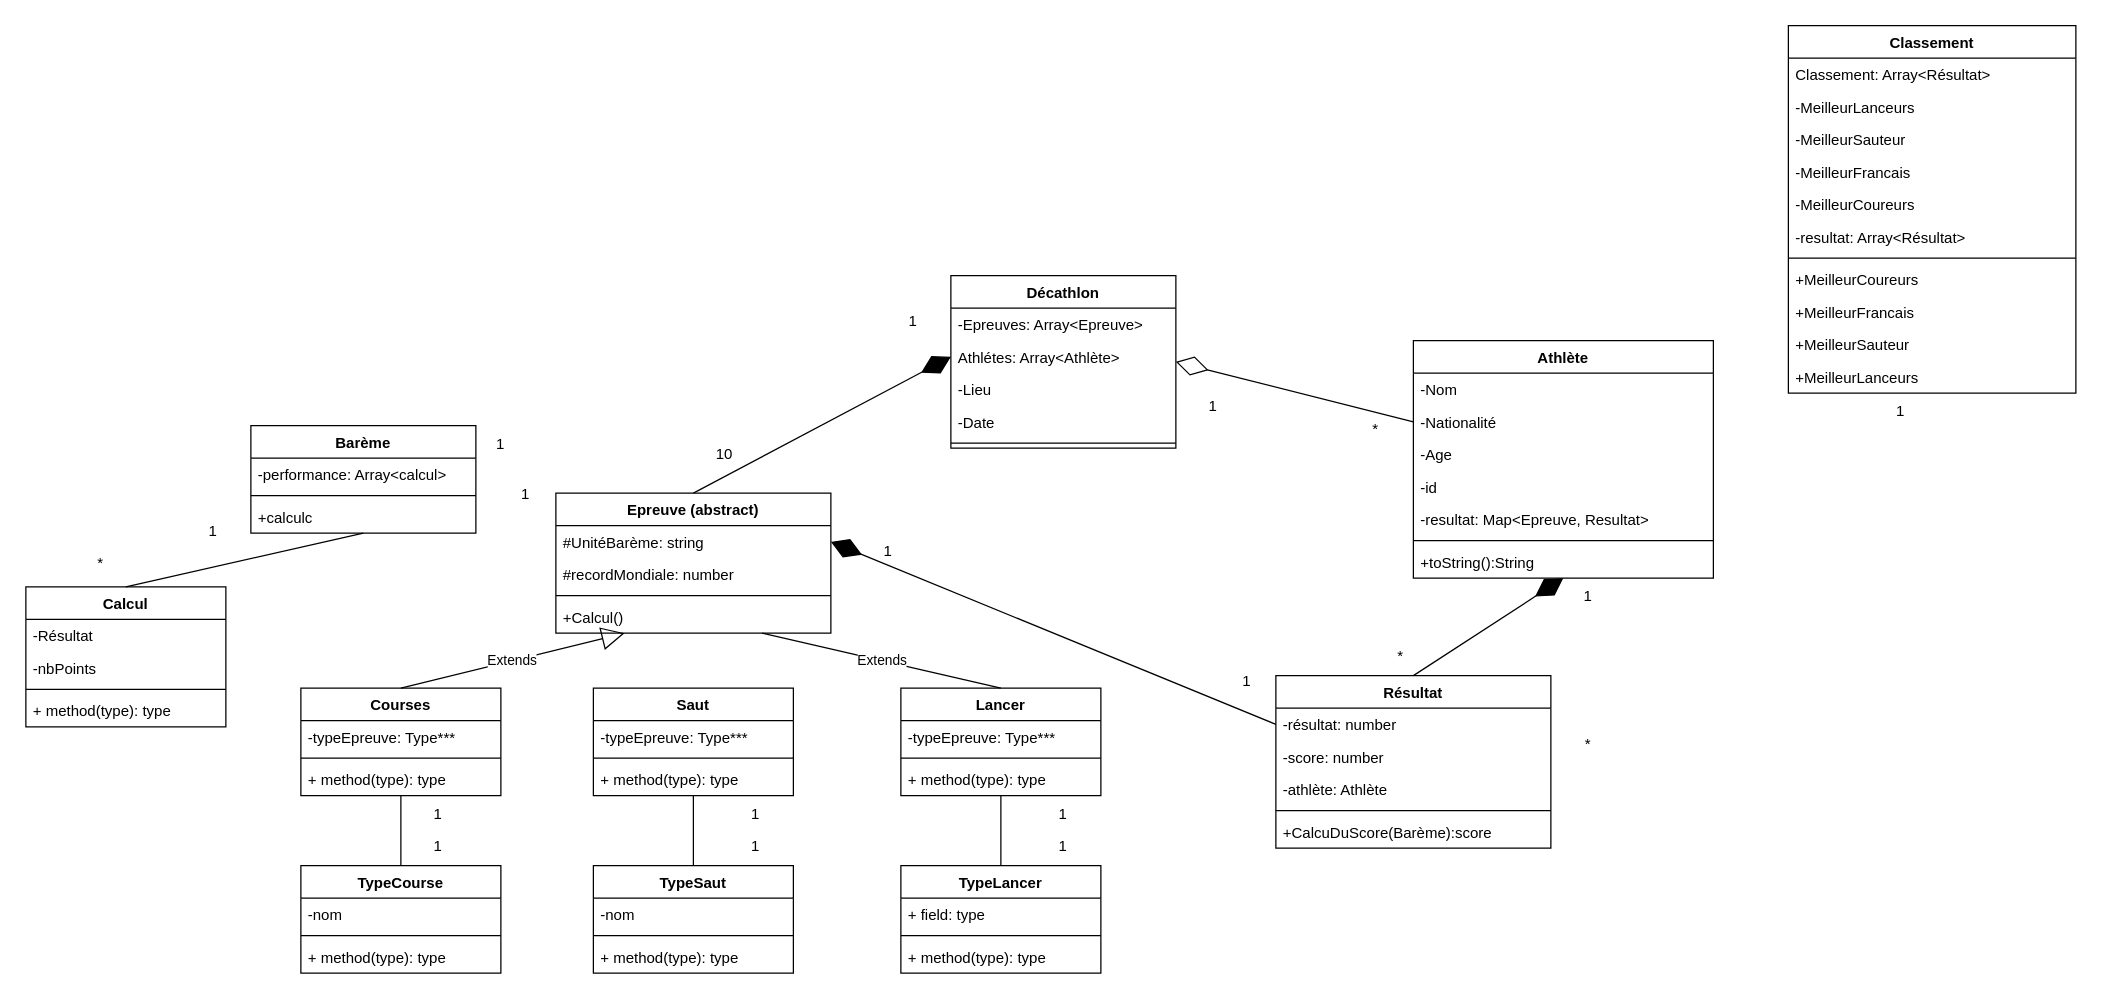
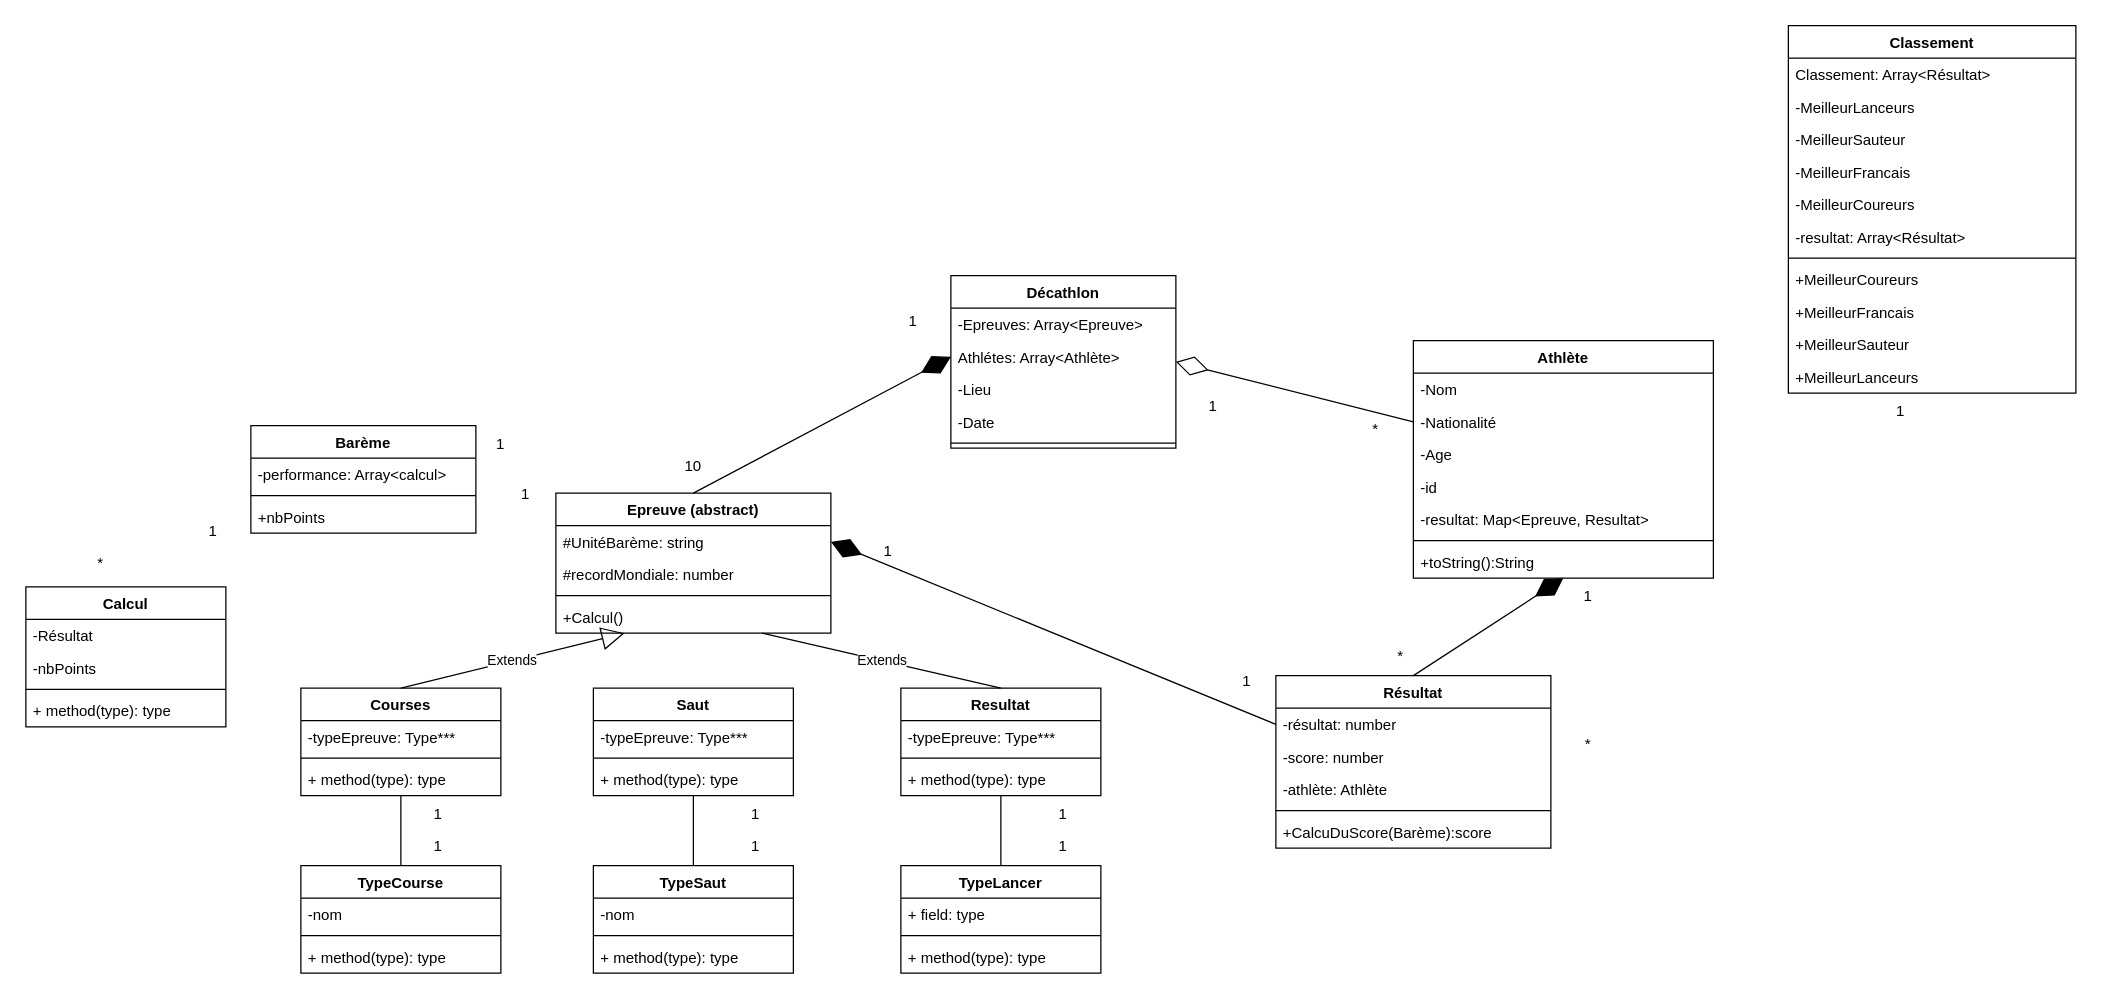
node "10": moved (724, 454) -> (693, 467)
node "+calculc": label "+calculc" -> "+nbPoints"
edge "Barème" -- "Calcul": removed
node "Lancer": label "Lancer" -> "Resultat"
